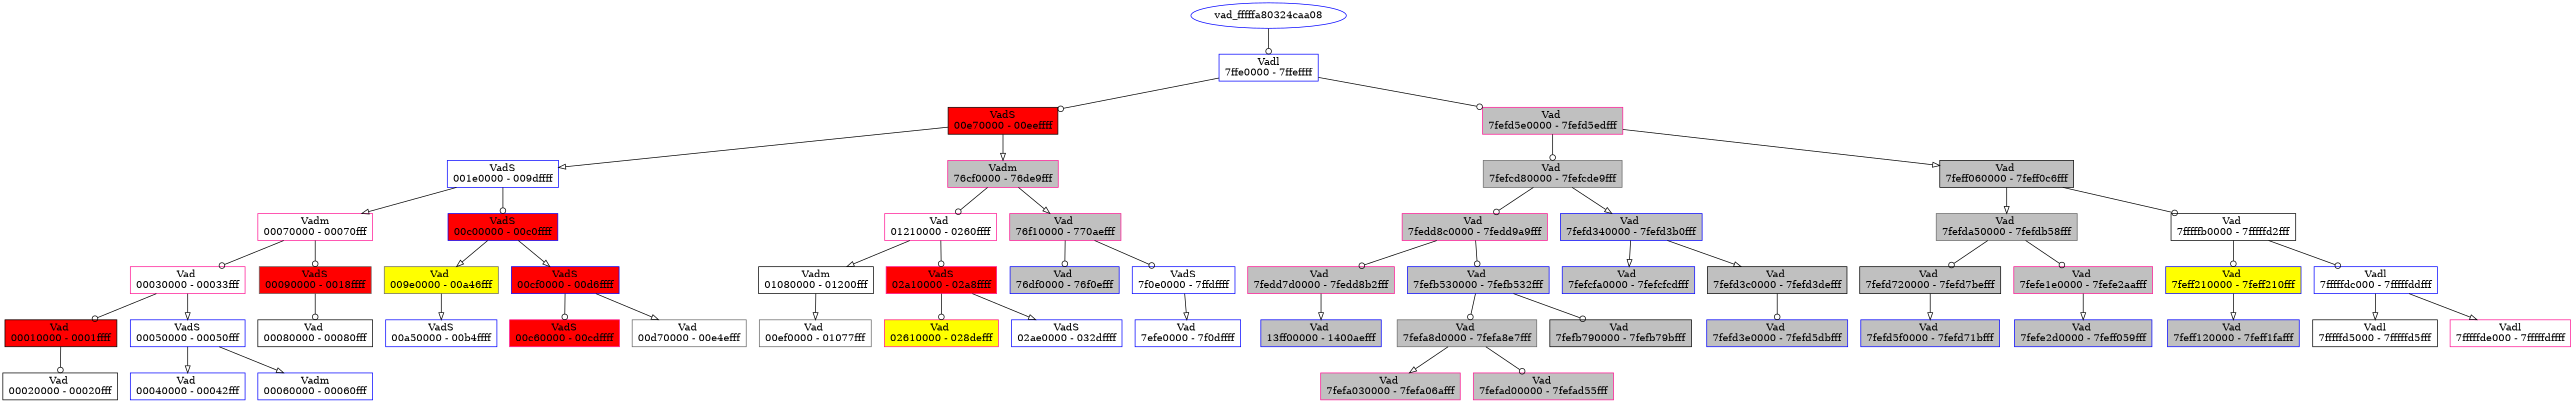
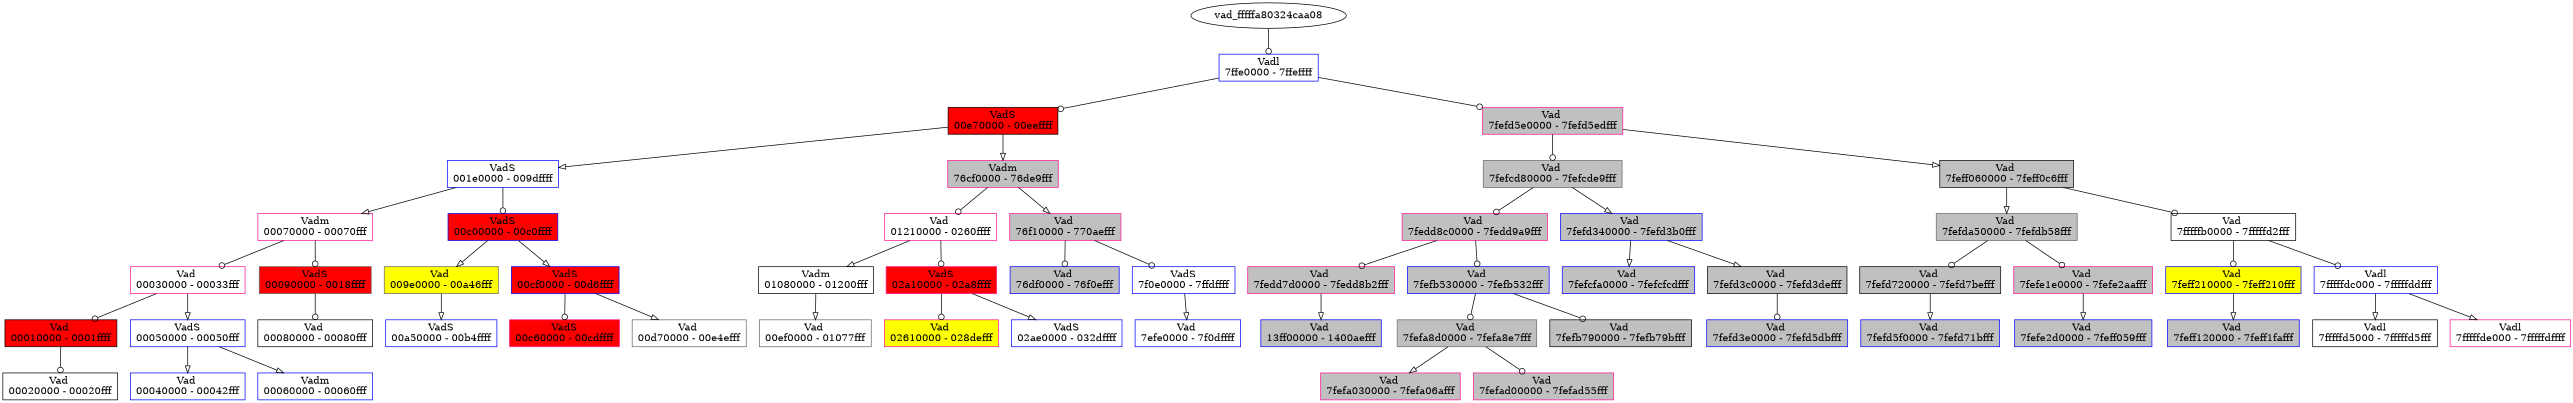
node "vad_fffffa80324caa08": color blue -> black
